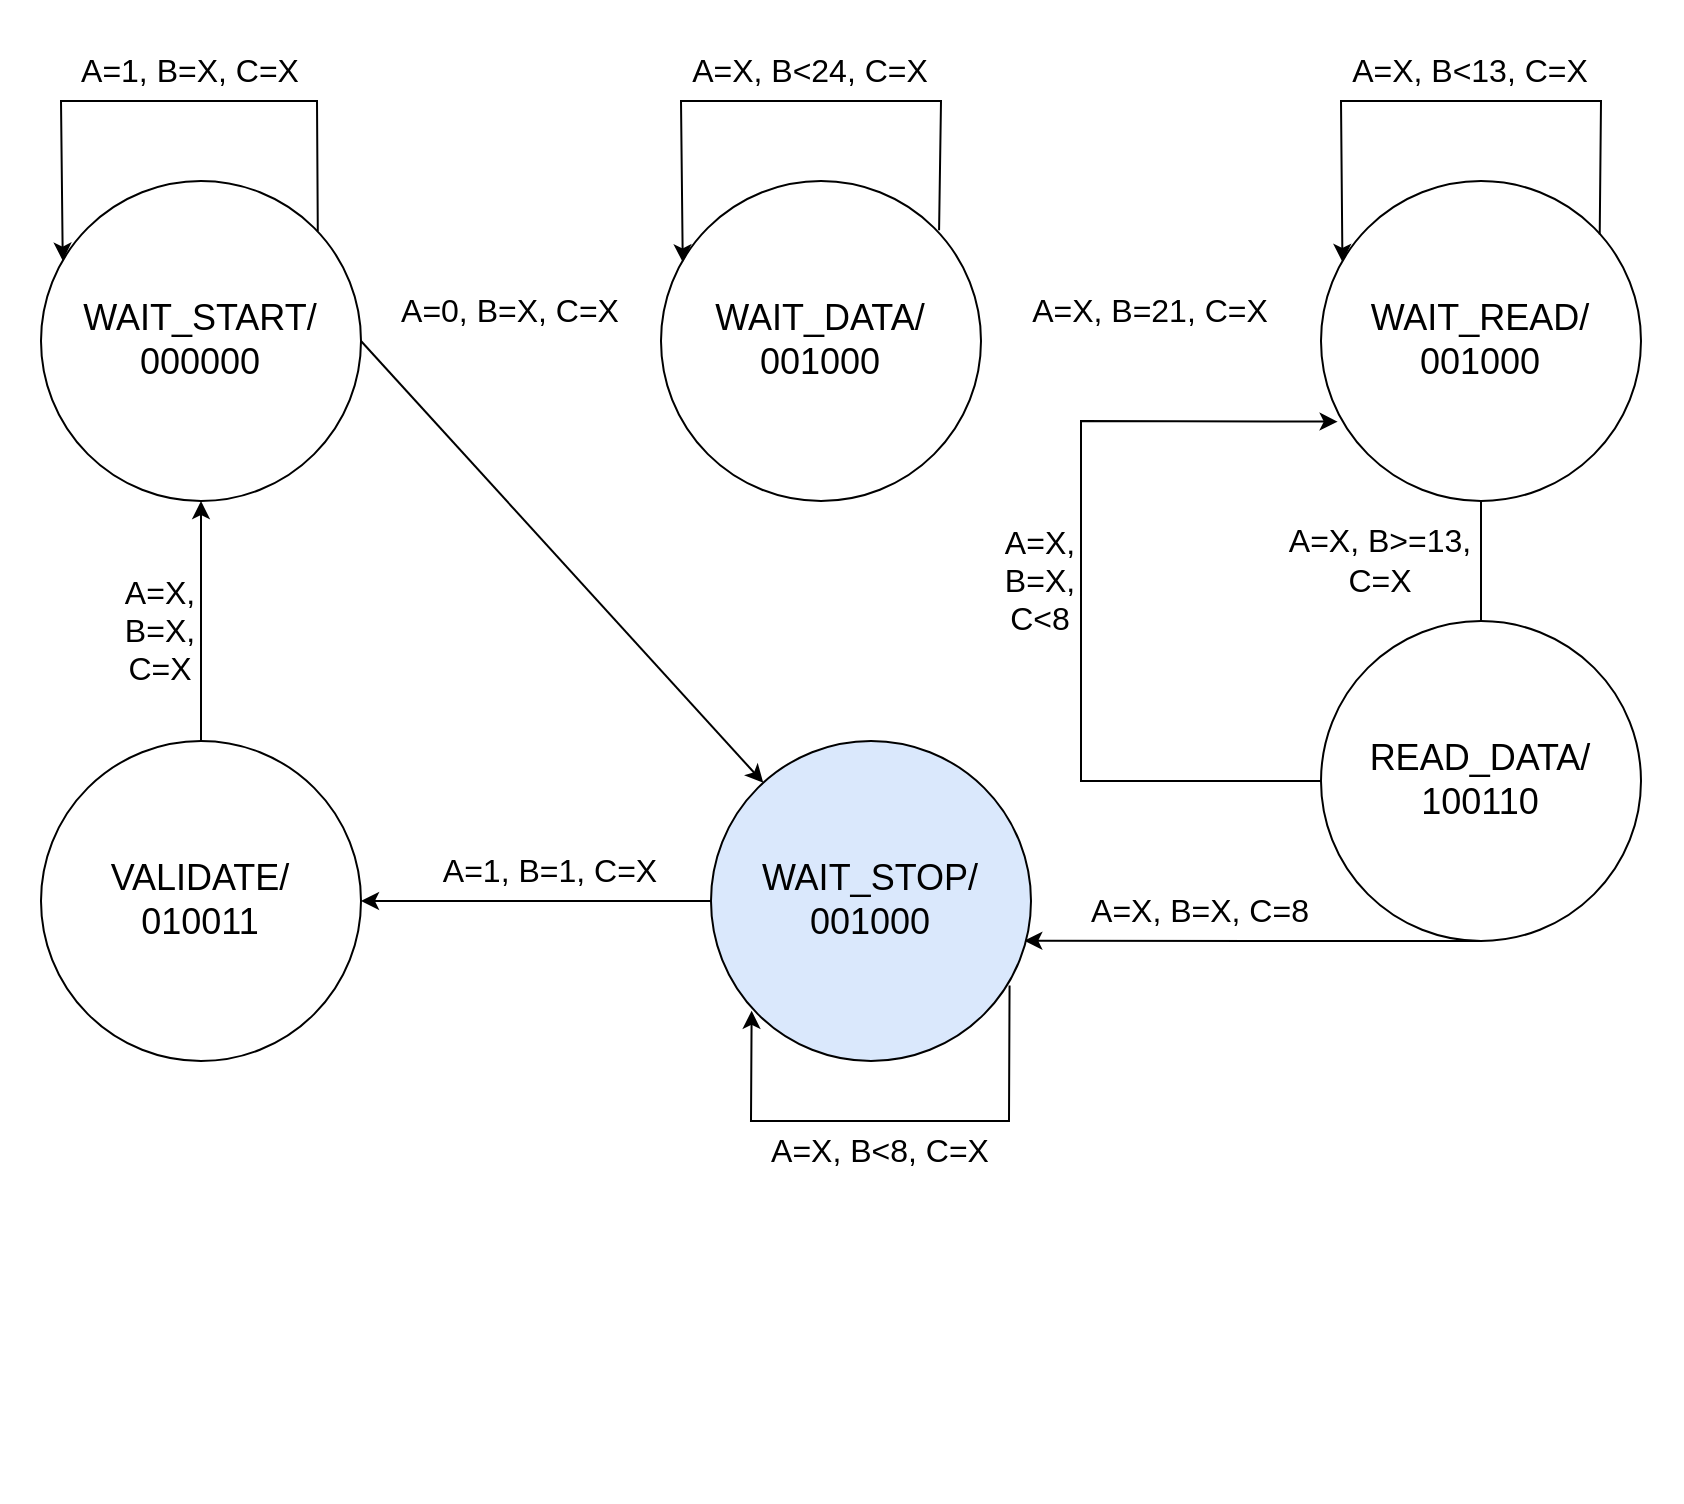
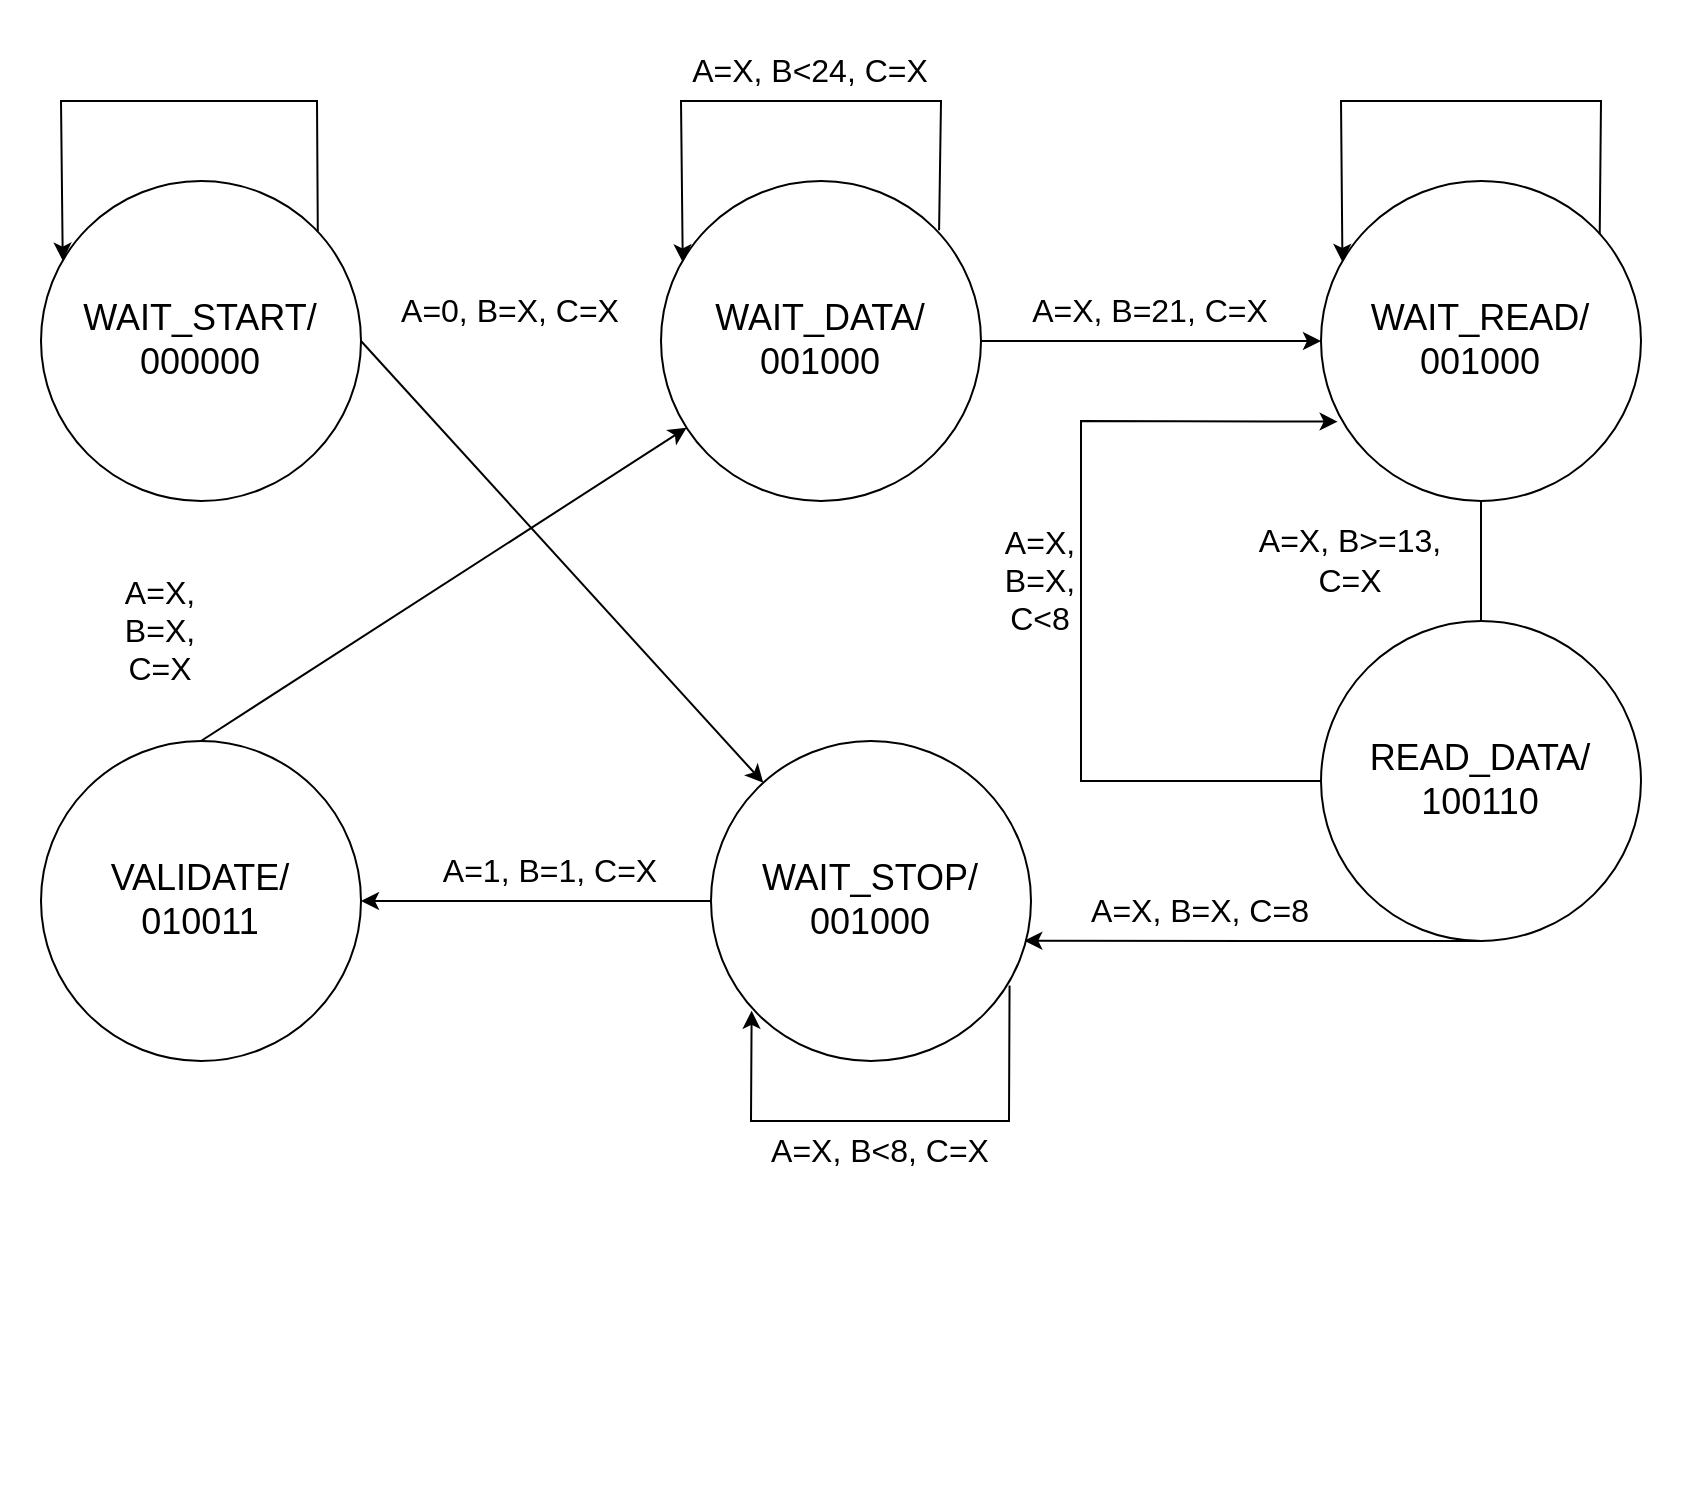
node "A=1, B=X, C=X": removed
node "A=X, B<13, C=X": removed
edge "WAIT_DATA/ 001000" -> "WAIT_READ/ 001000": added
node "A=X, B>=13, C=X": moved (1381, 561) -> (1351, 561)
edge "VALIDATE/ 010011" -> "WAIT_START/ 000000": now "VALIDATE/ 010011" -> "WAIT_DATA/ 001000"
node "WAIT_STOP/ 001000": fillcolor #dae8fc -> #ffffff
